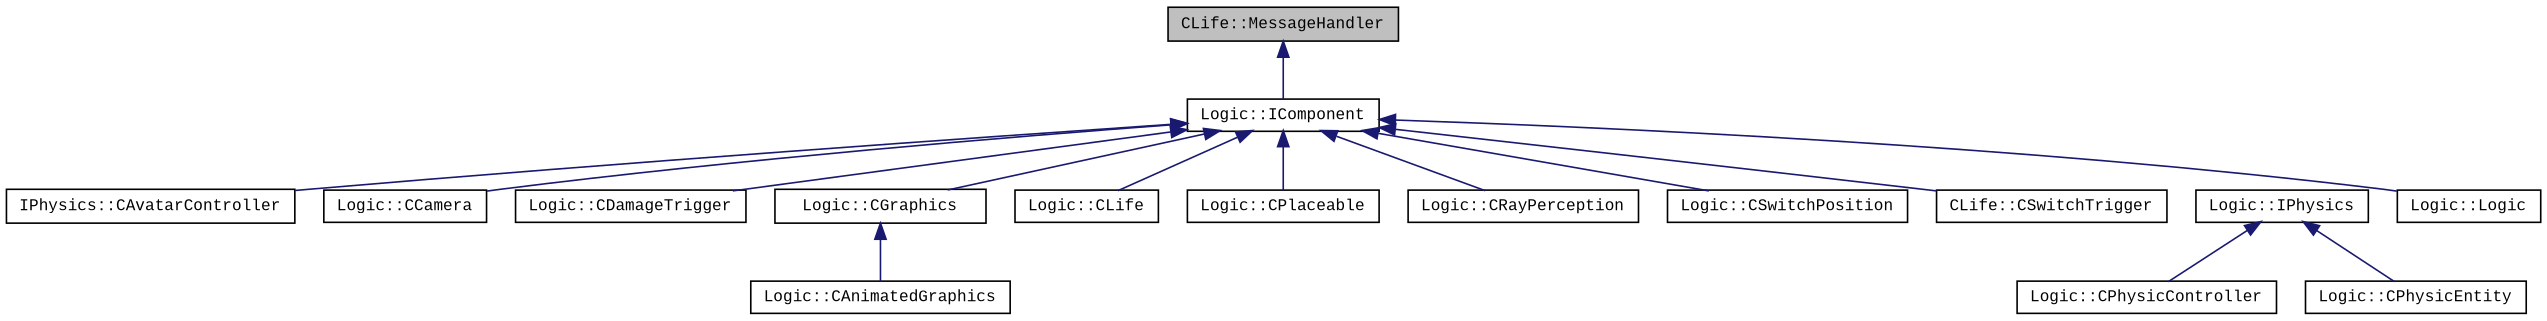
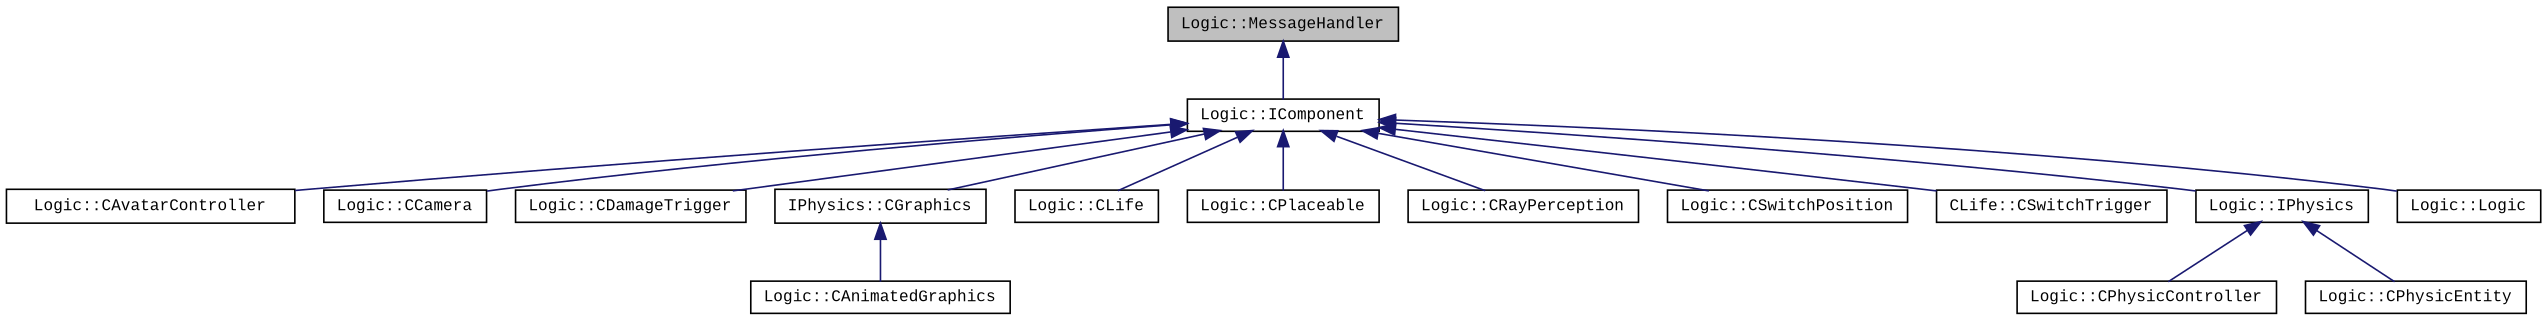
node "CLife::MessageHandler": label "CLife::MessageHandler" -> "Logic::MessageHandler"
edge "Logic::IPhysics" -> "Logic::IComponent": added
node "IPhysics::CAvatarController": label "IPhysics::CAvatarController" -> "Logic::CAvatarController"
node "Logic::CGraphics": label "Logic::CGraphics" -> "IPhysics::CGraphics"
